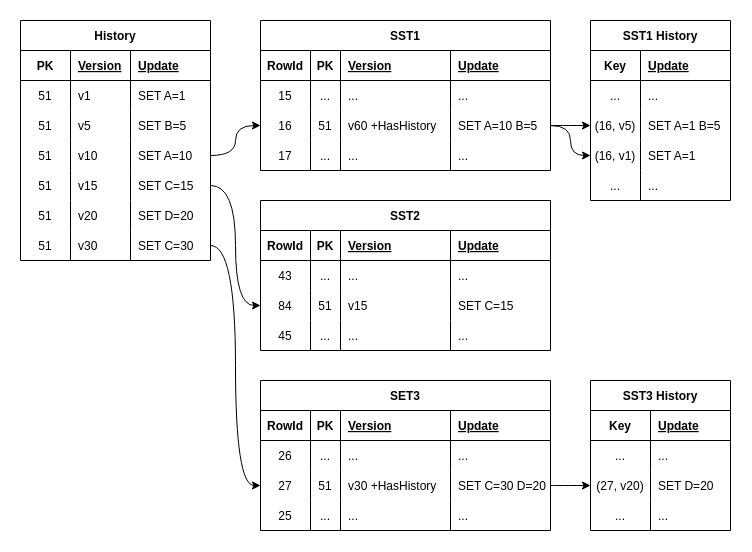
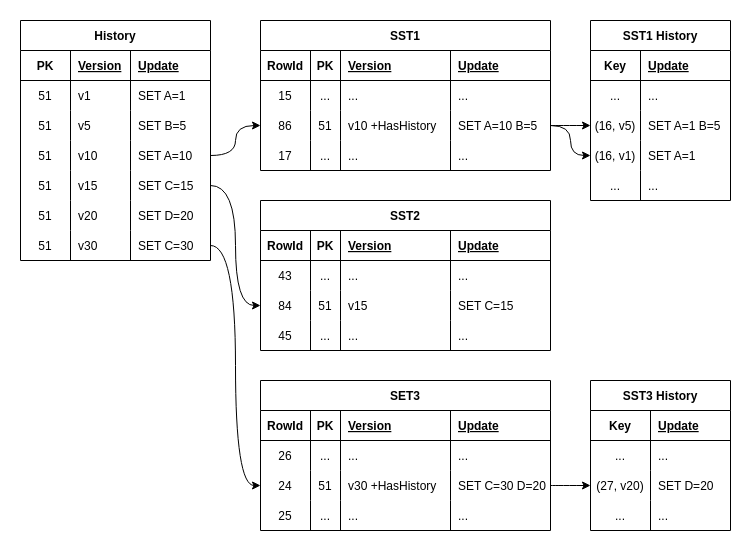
node "16": label "16" -> "86"
node "v60 +HasHistory": label "v60 +HasHistory" -> "v10 +HasHistory"
node "27": label "27" -> "24"
